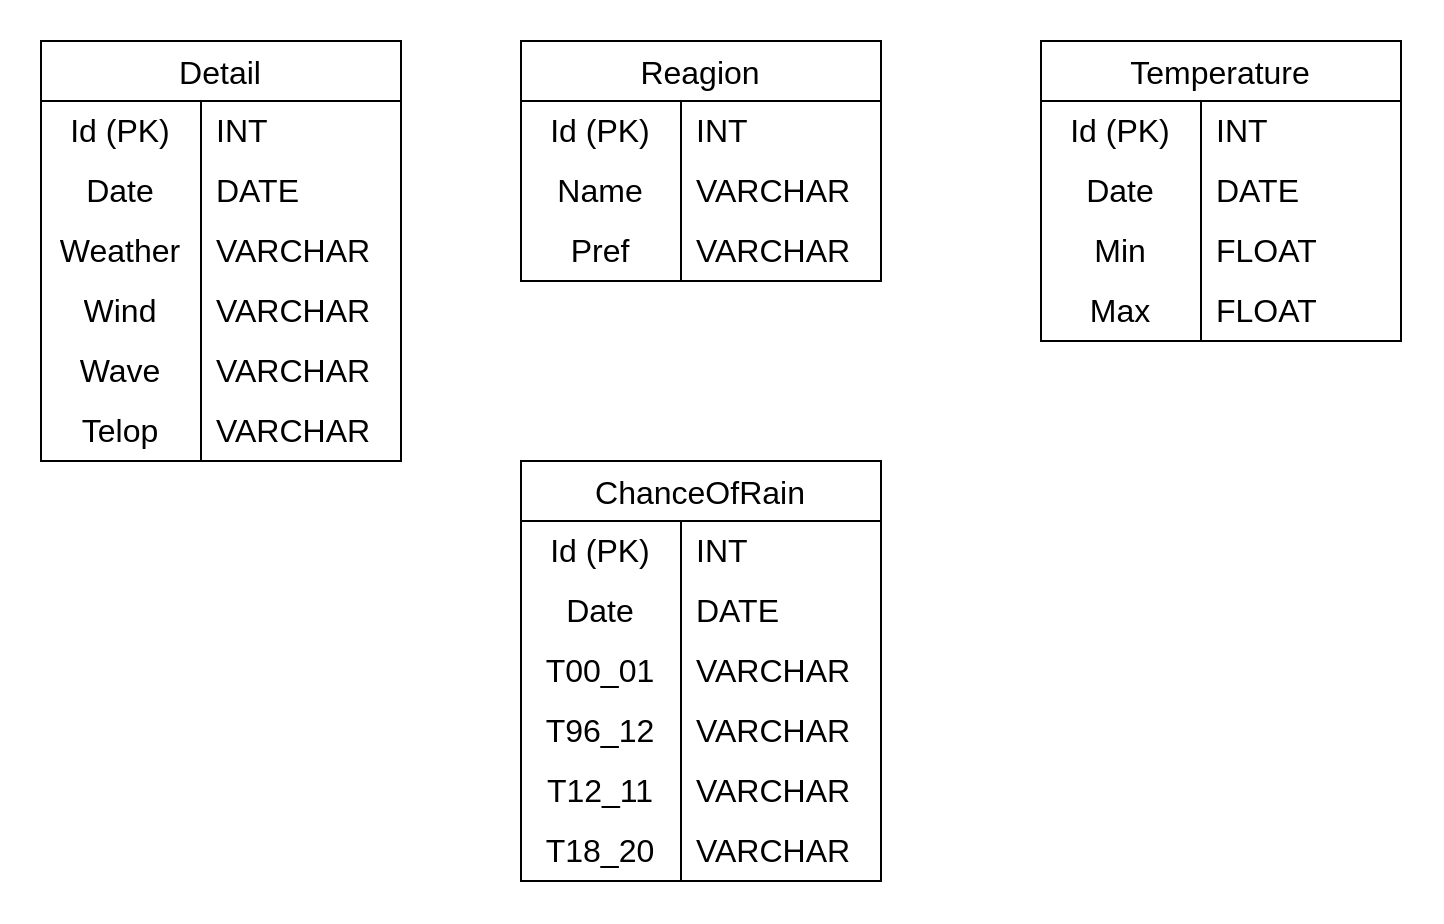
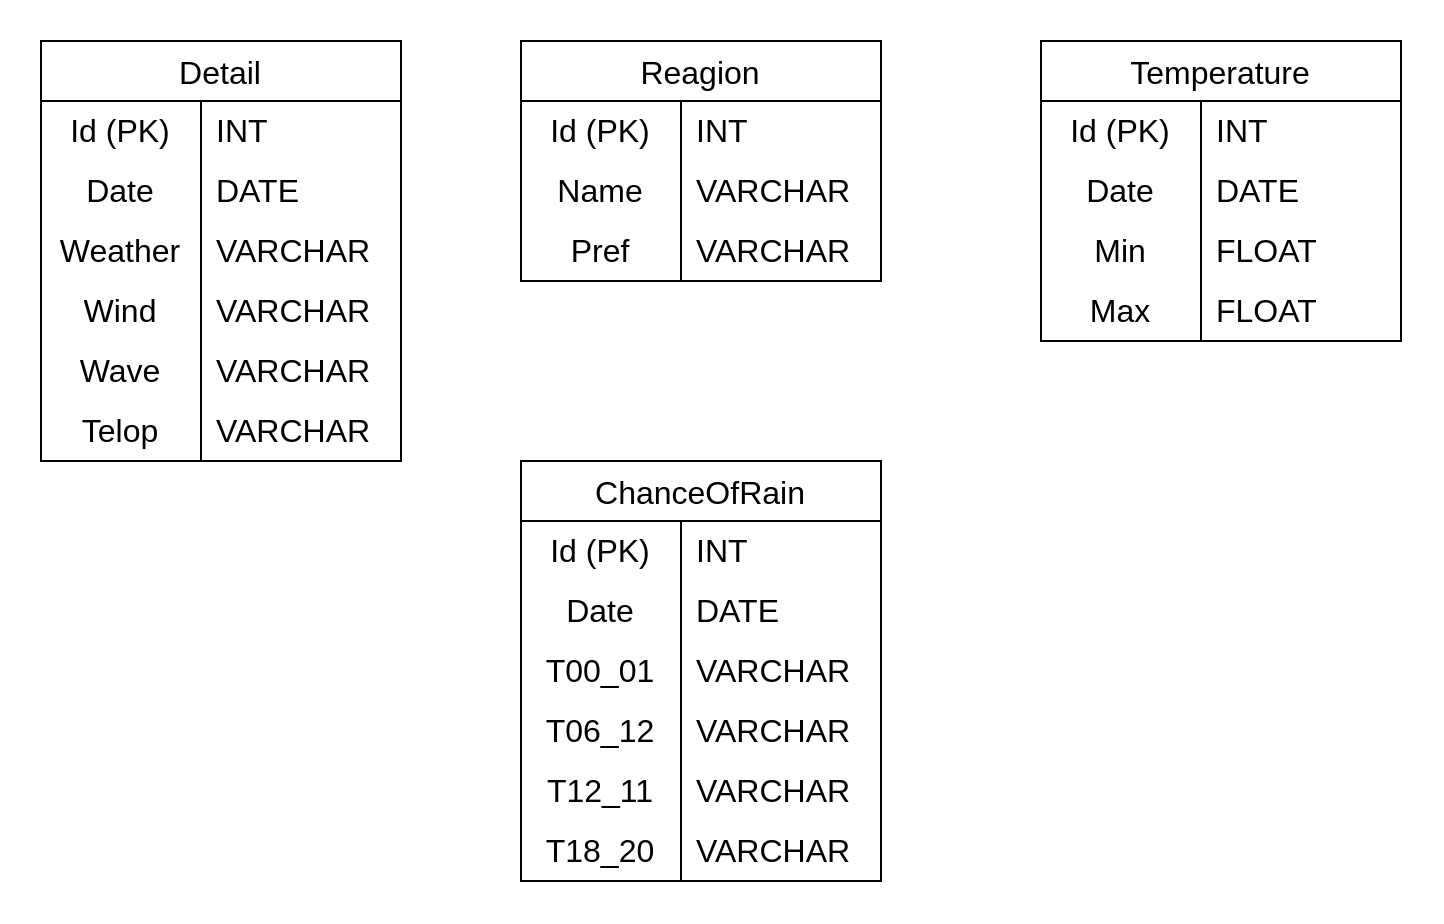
node "T96_12": label "T96_12" -> "T06_12"
